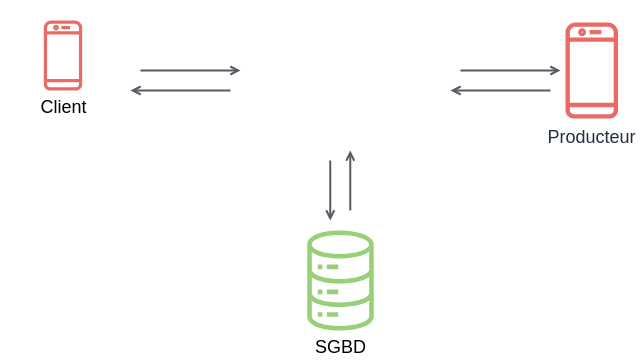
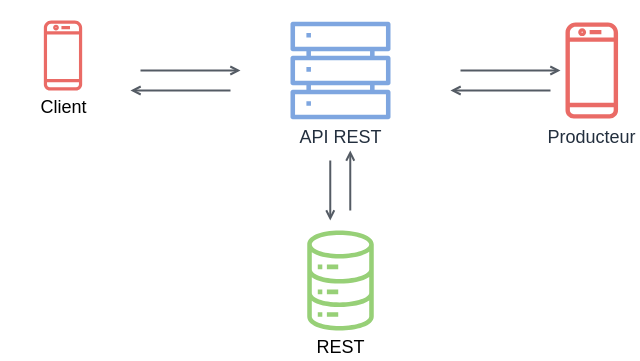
node "API REST": added
node "SGBD": label "SGBD" -> "REST"
